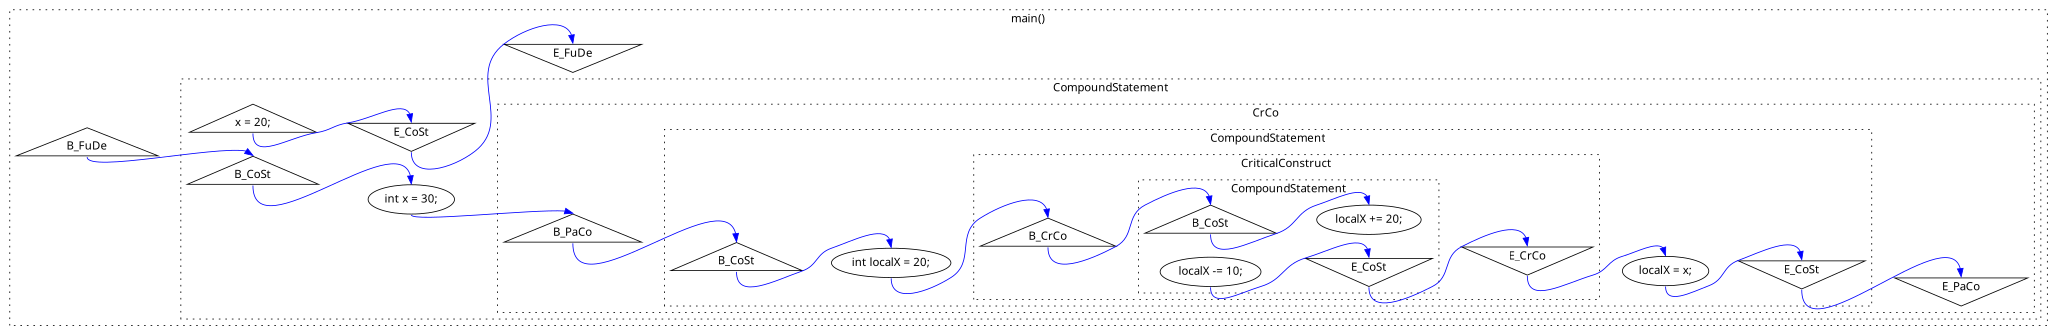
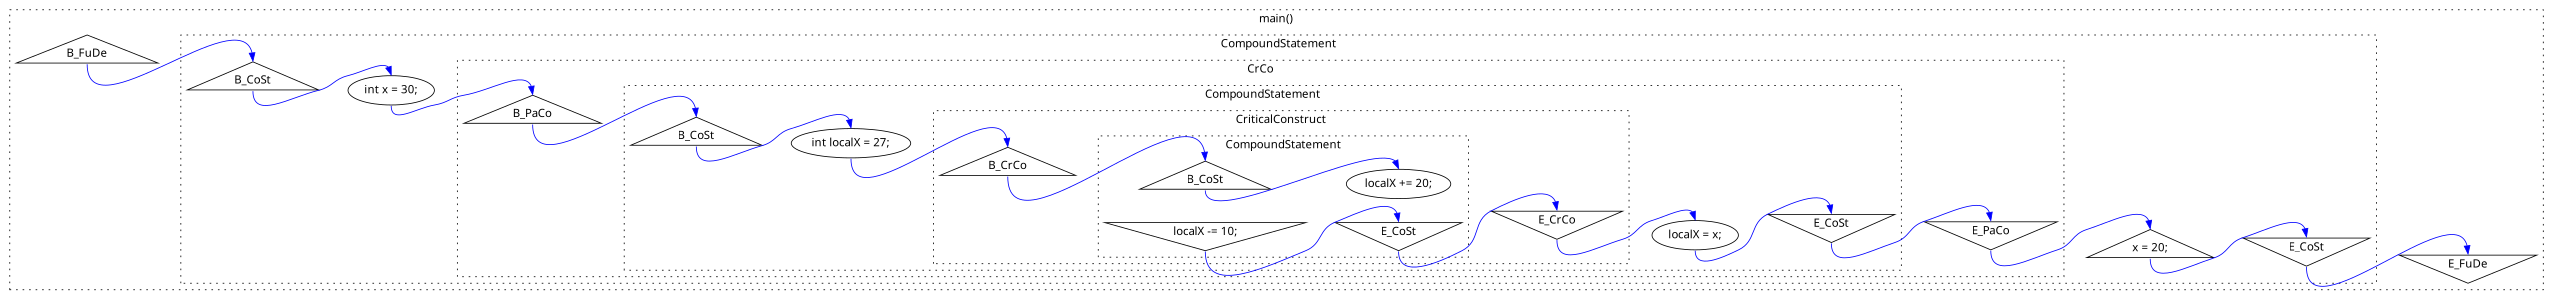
edge "E_PaCo" -> "x = 20;": added
node "int localX = 20;": label "int localX = 20;" -> "int localX = 27;"
node "localX -= 10;": shape ellipse -> invtriangle
